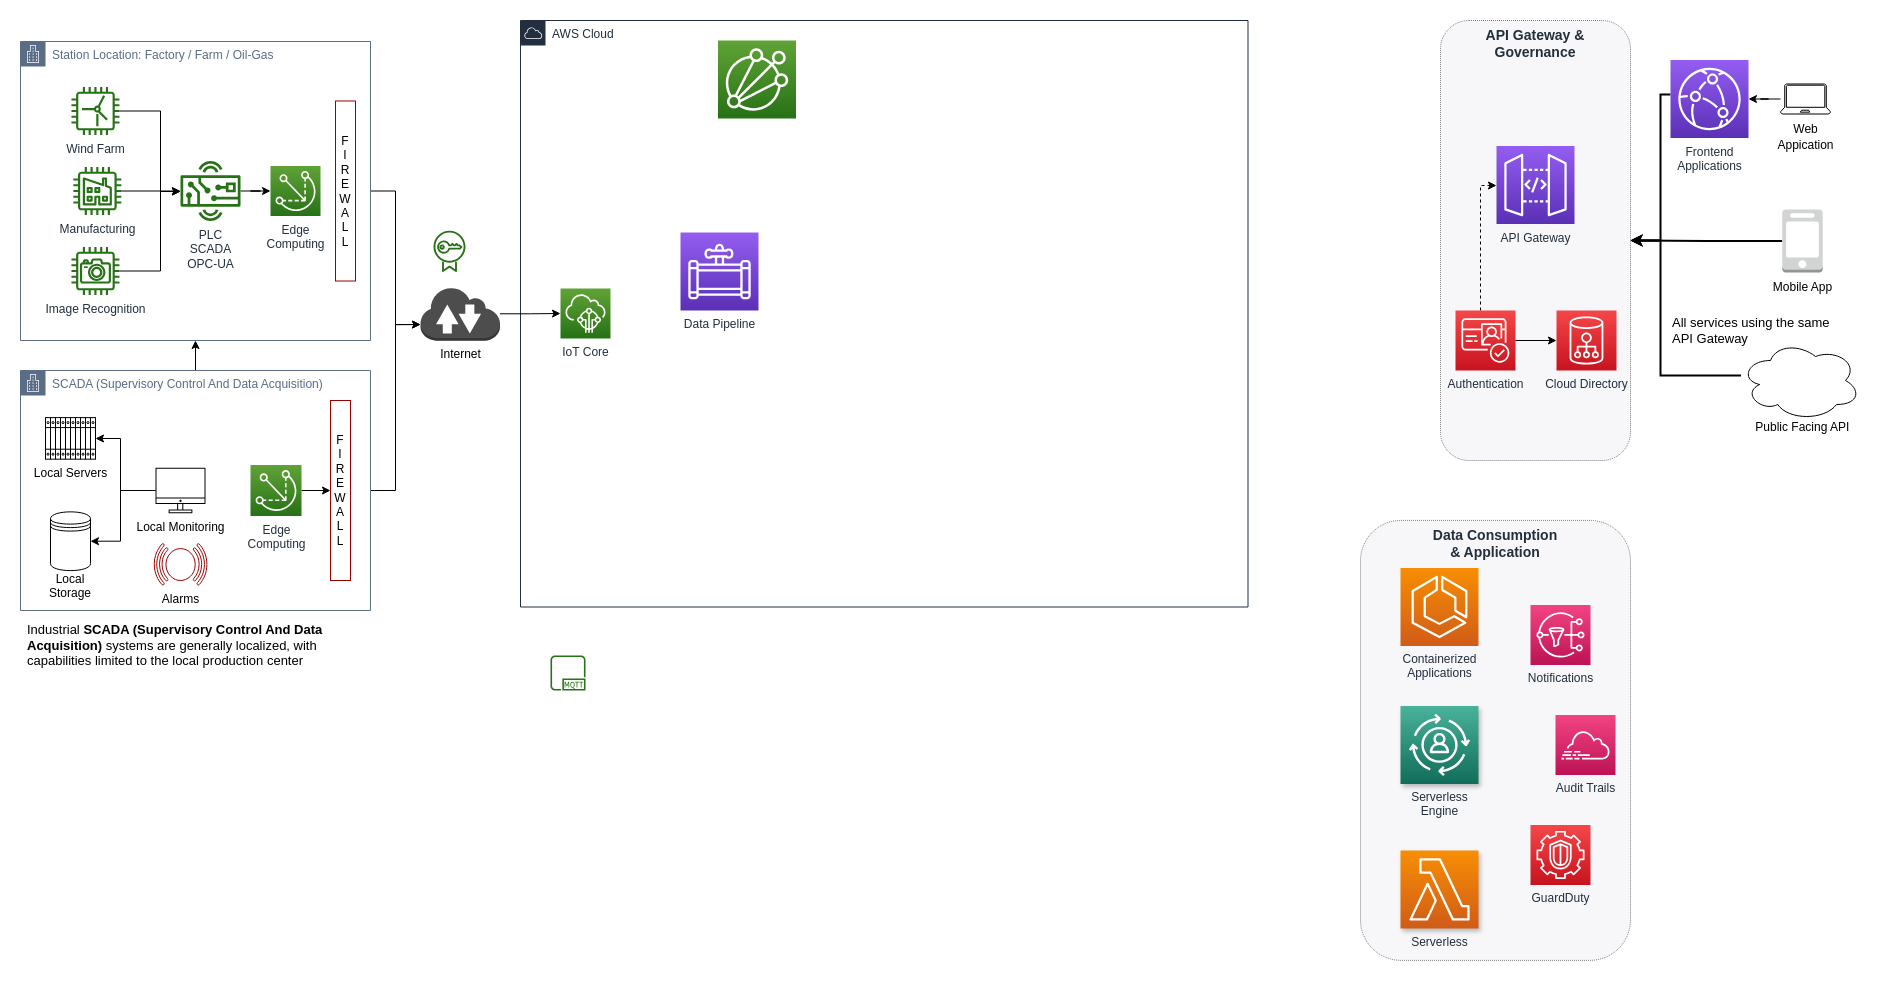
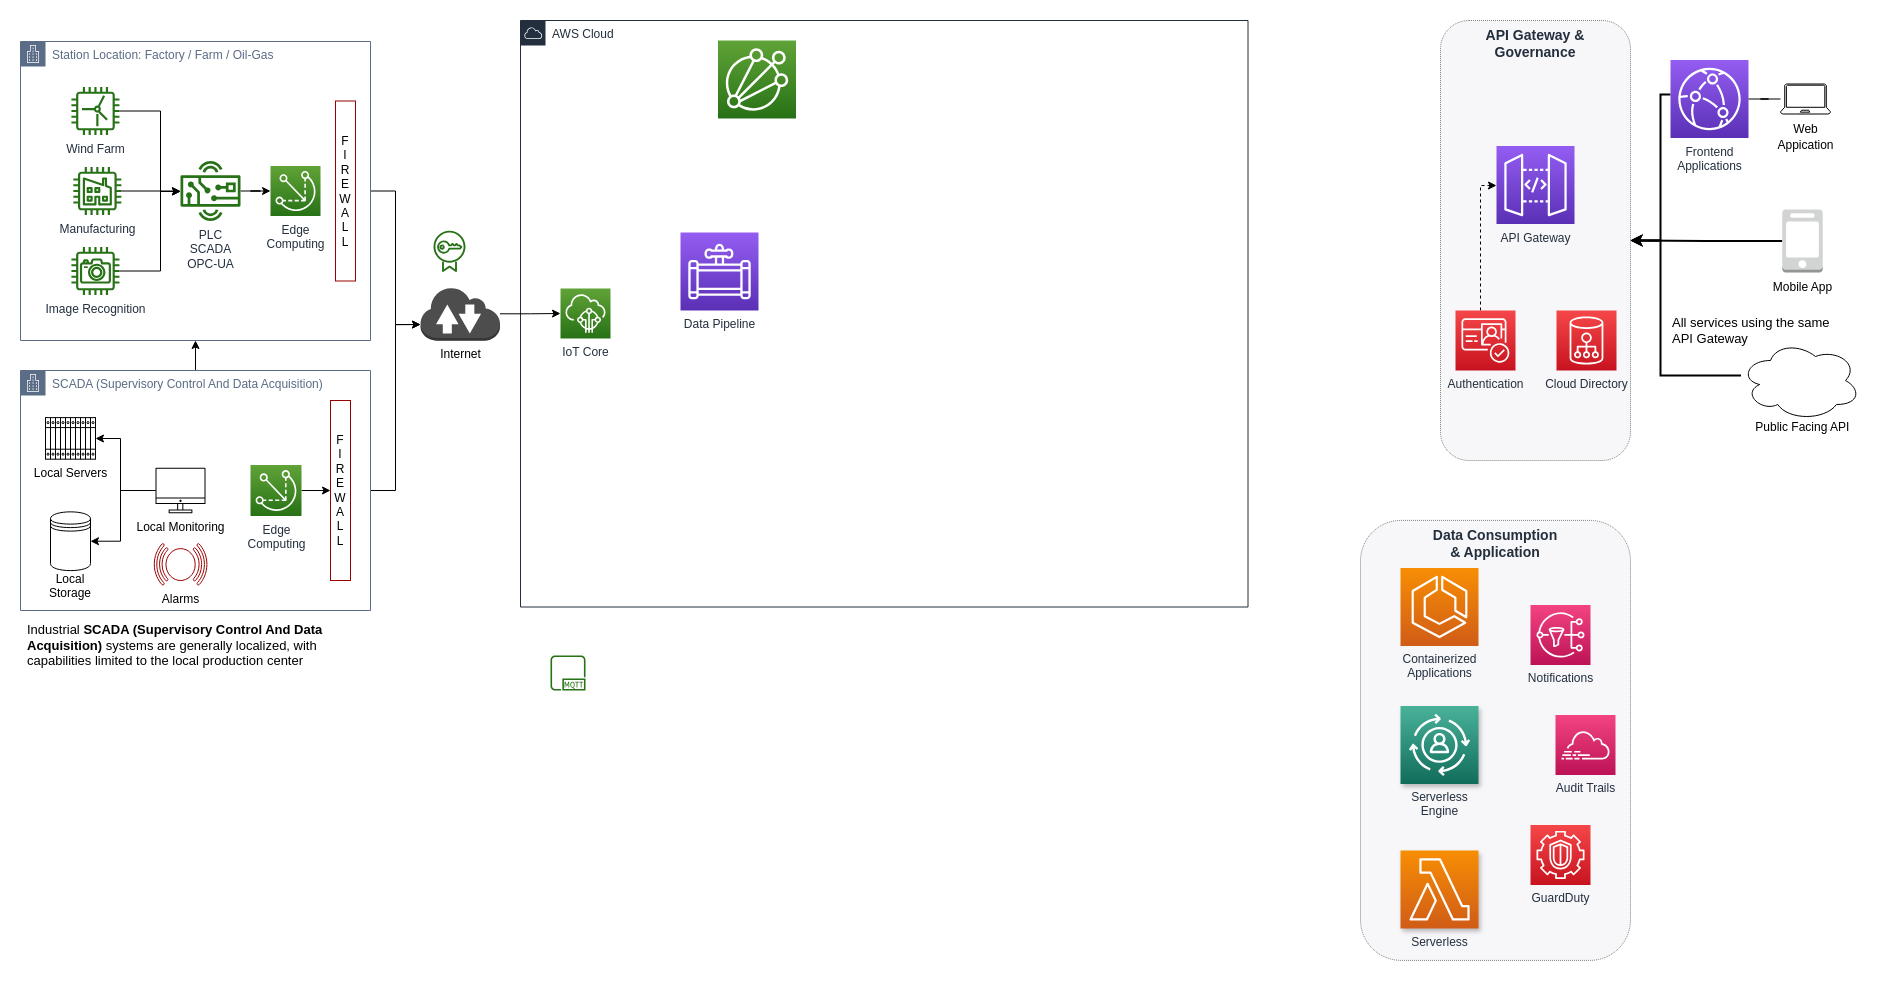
edge "Web Appication" -> "Frontend Applications": arrowhead classic -> none
edge "Authentication" -> "Cloud Directory": removed
